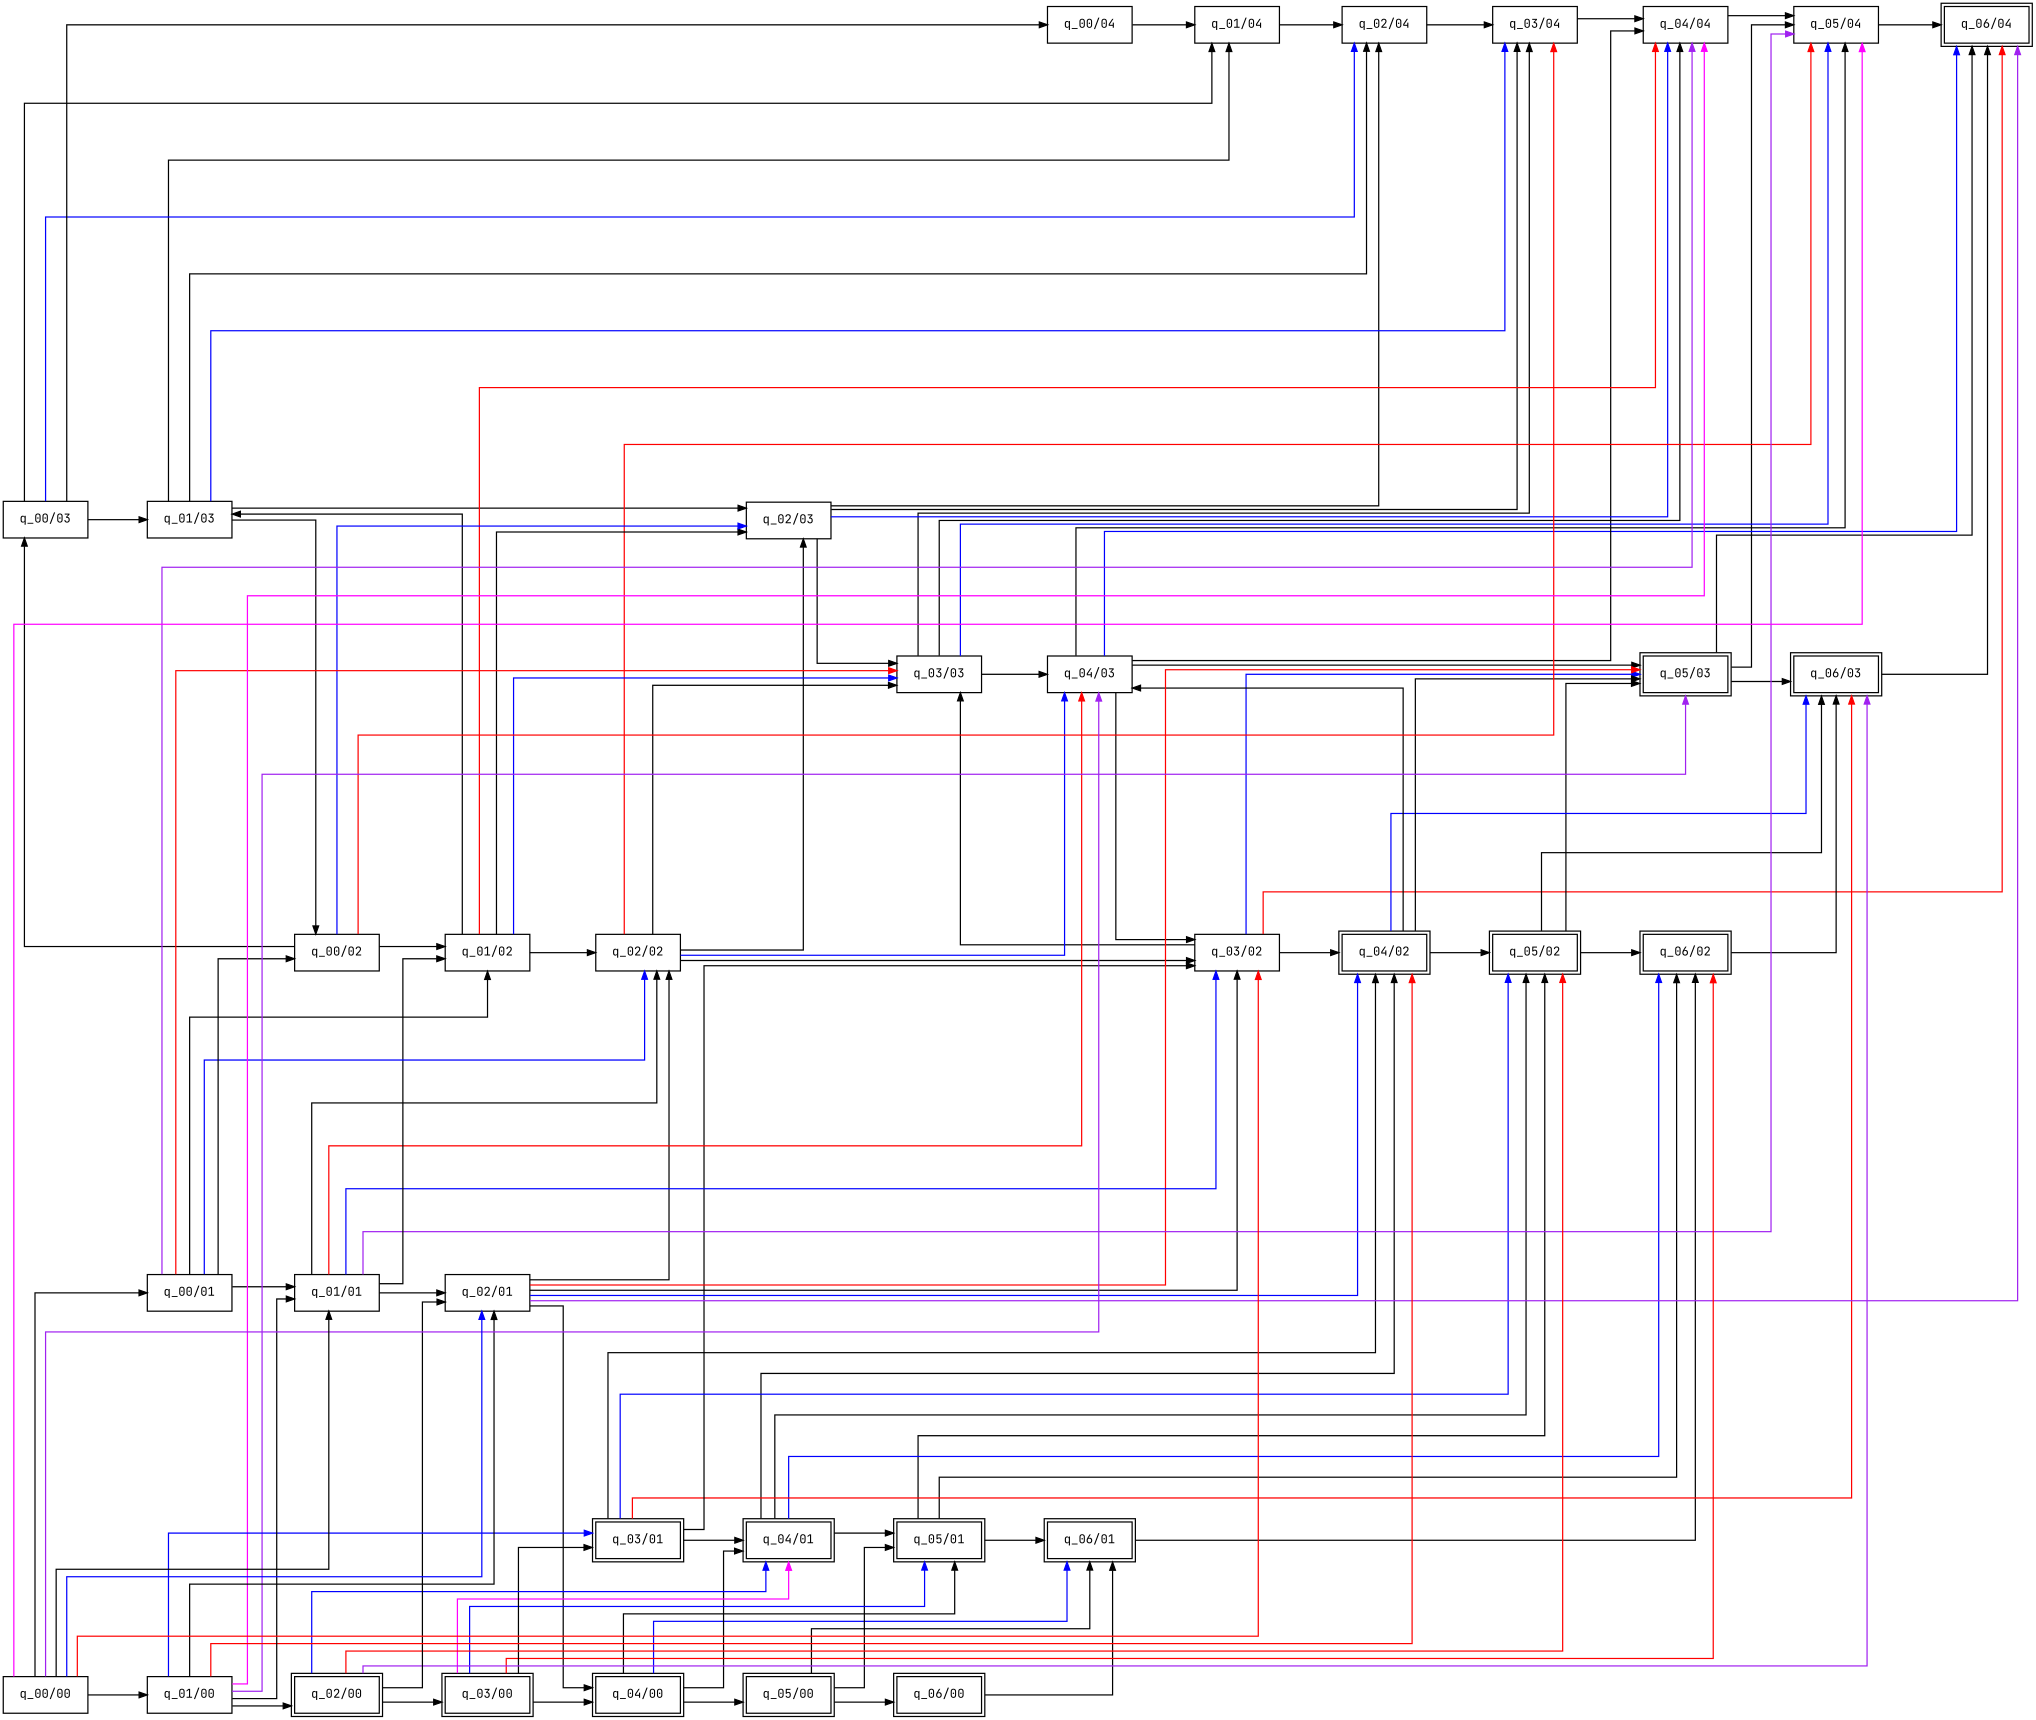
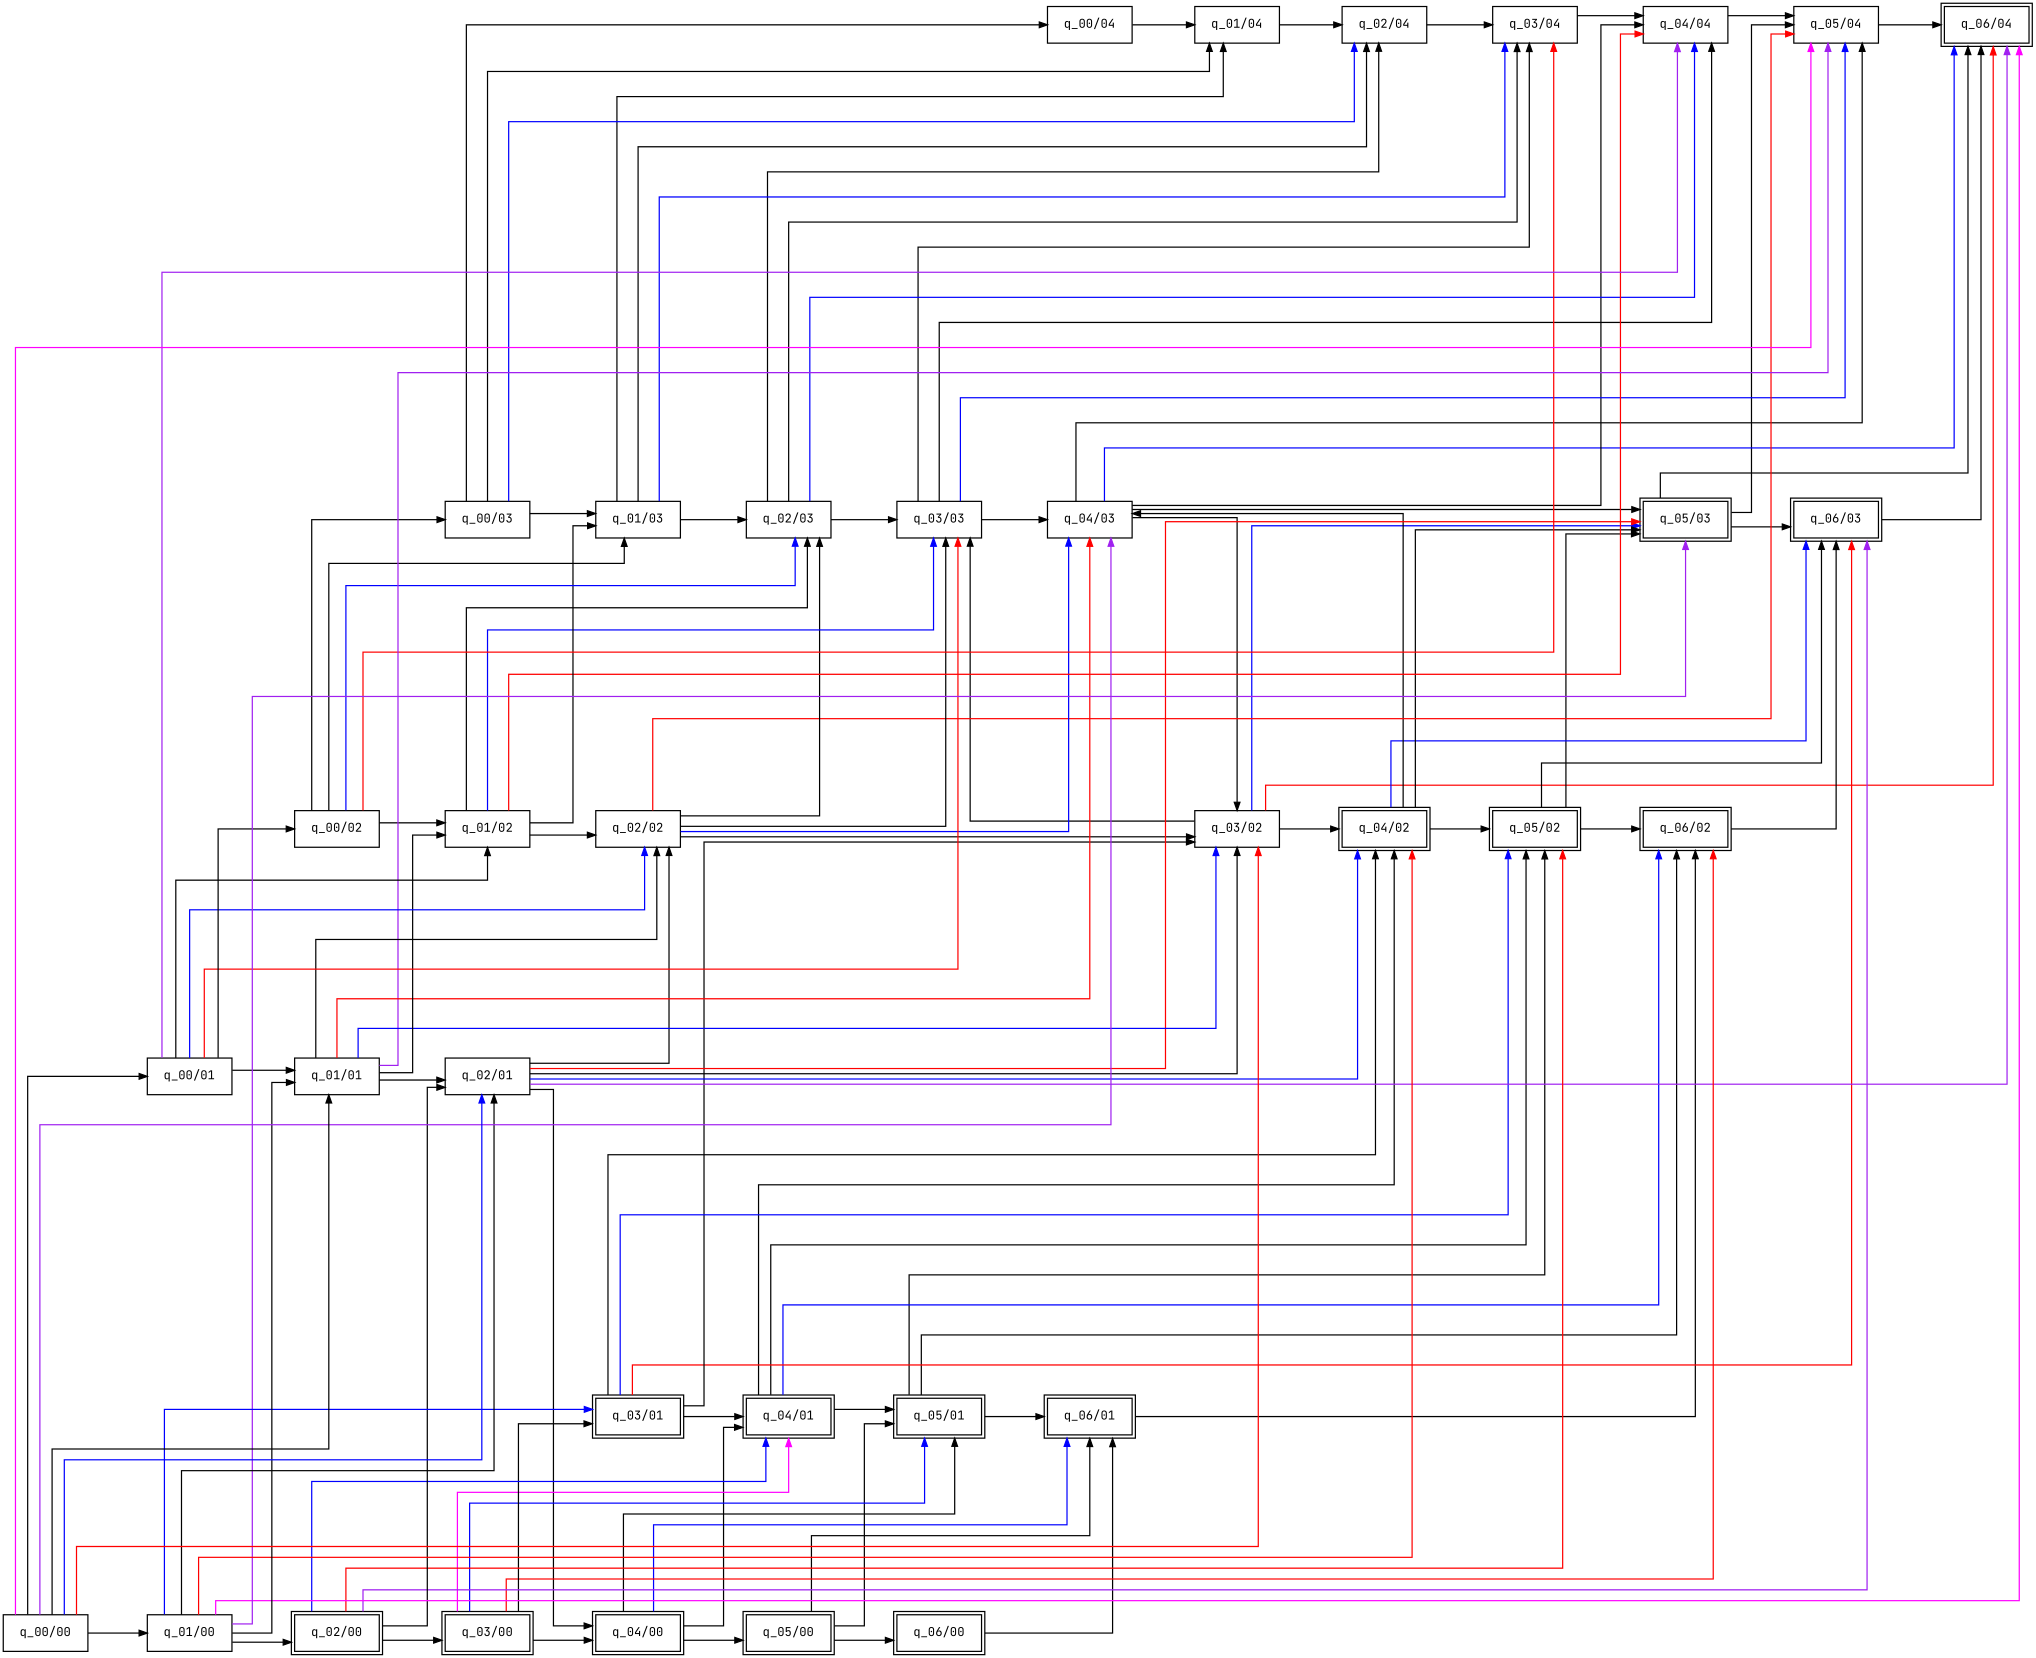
edge "q_01/00" -> "q_04/04": now "q_01/00" -> "q_06/04"
edge "q_01/03" -> "q_00/02": reversed
